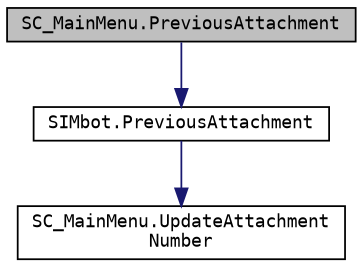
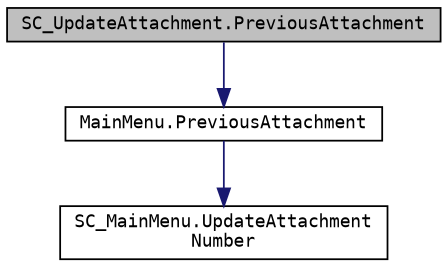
node "SC_MainMenu.PreviousAttachment": label "SC_MainMenu.PreviousAttachment" -> "SC_UpdateAttachment.PreviousAttachment"
node "SIMbot.PreviousAttachment": label "SIMbot.PreviousAttachment" -> "MainMenu.PreviousAttachment"
